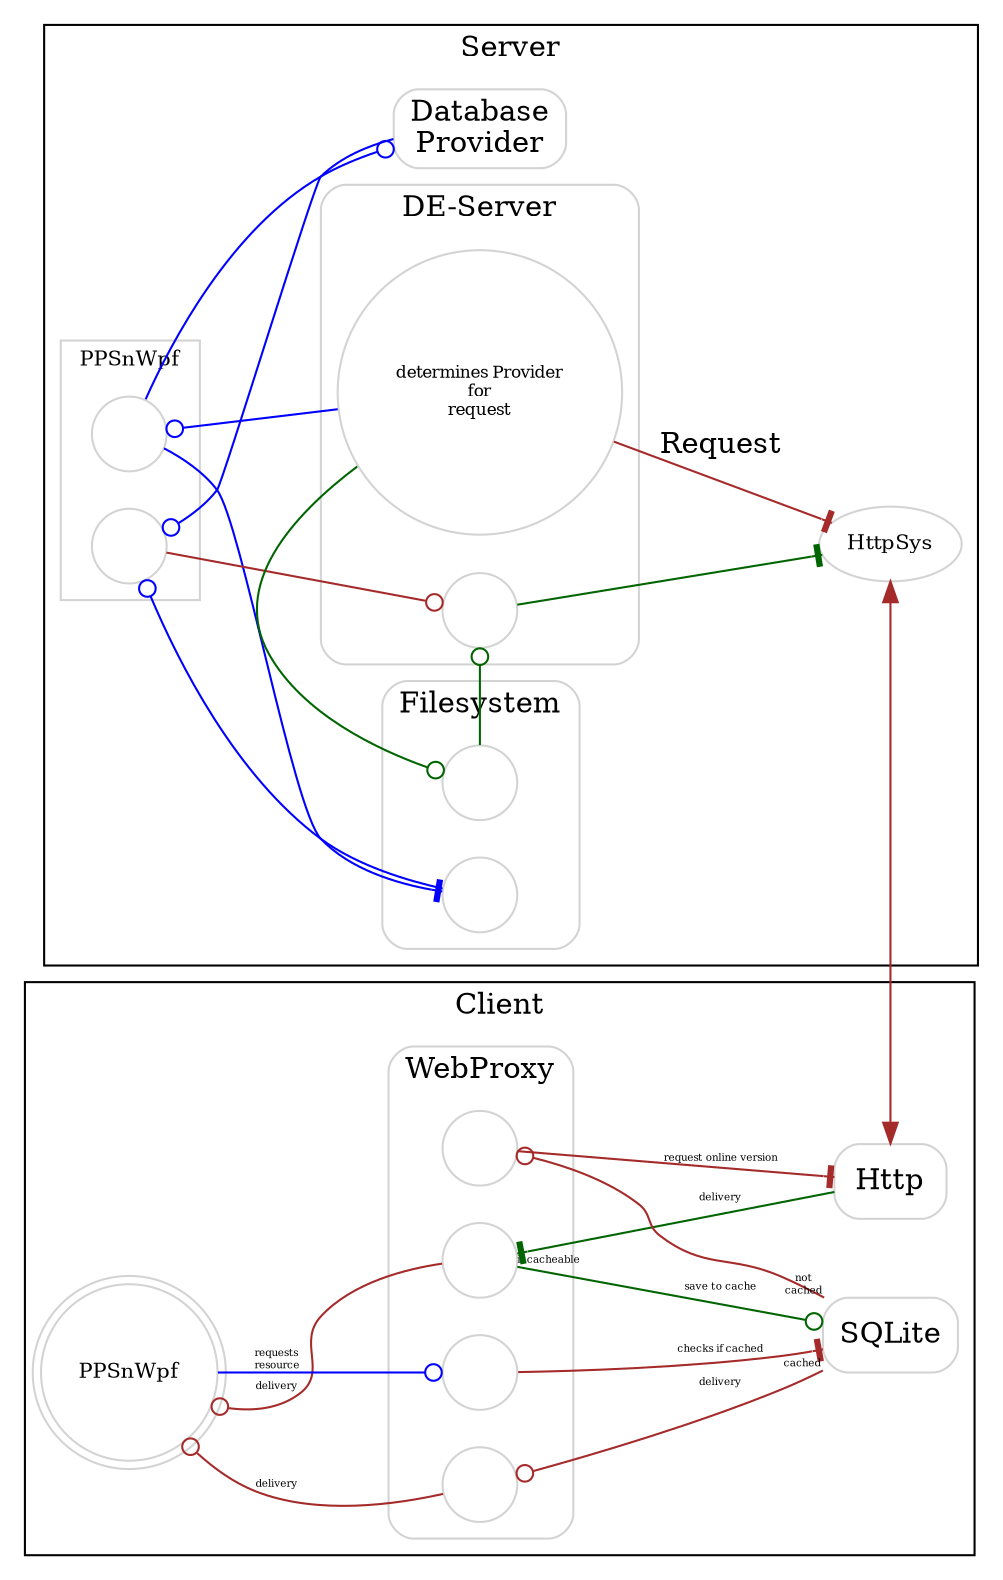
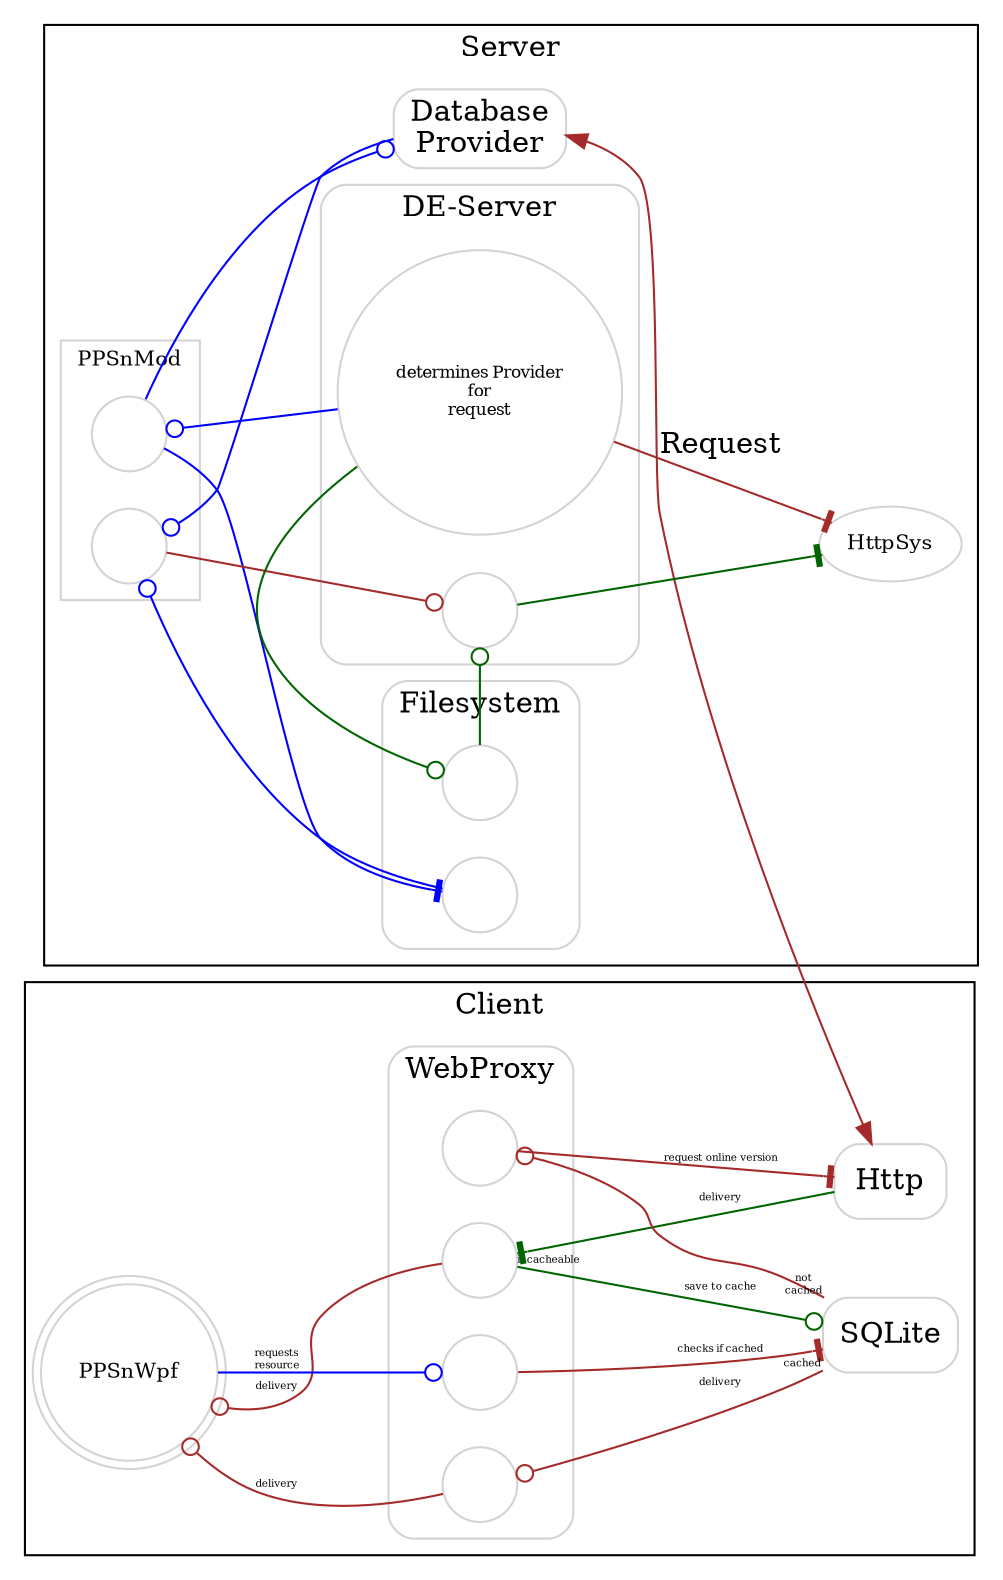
cluster "PPSnWpf": label "PPSnWpf" -> "PPSnMod"
edge "HttpSys" -- "Http": now "Database Provider" -- "Http"
